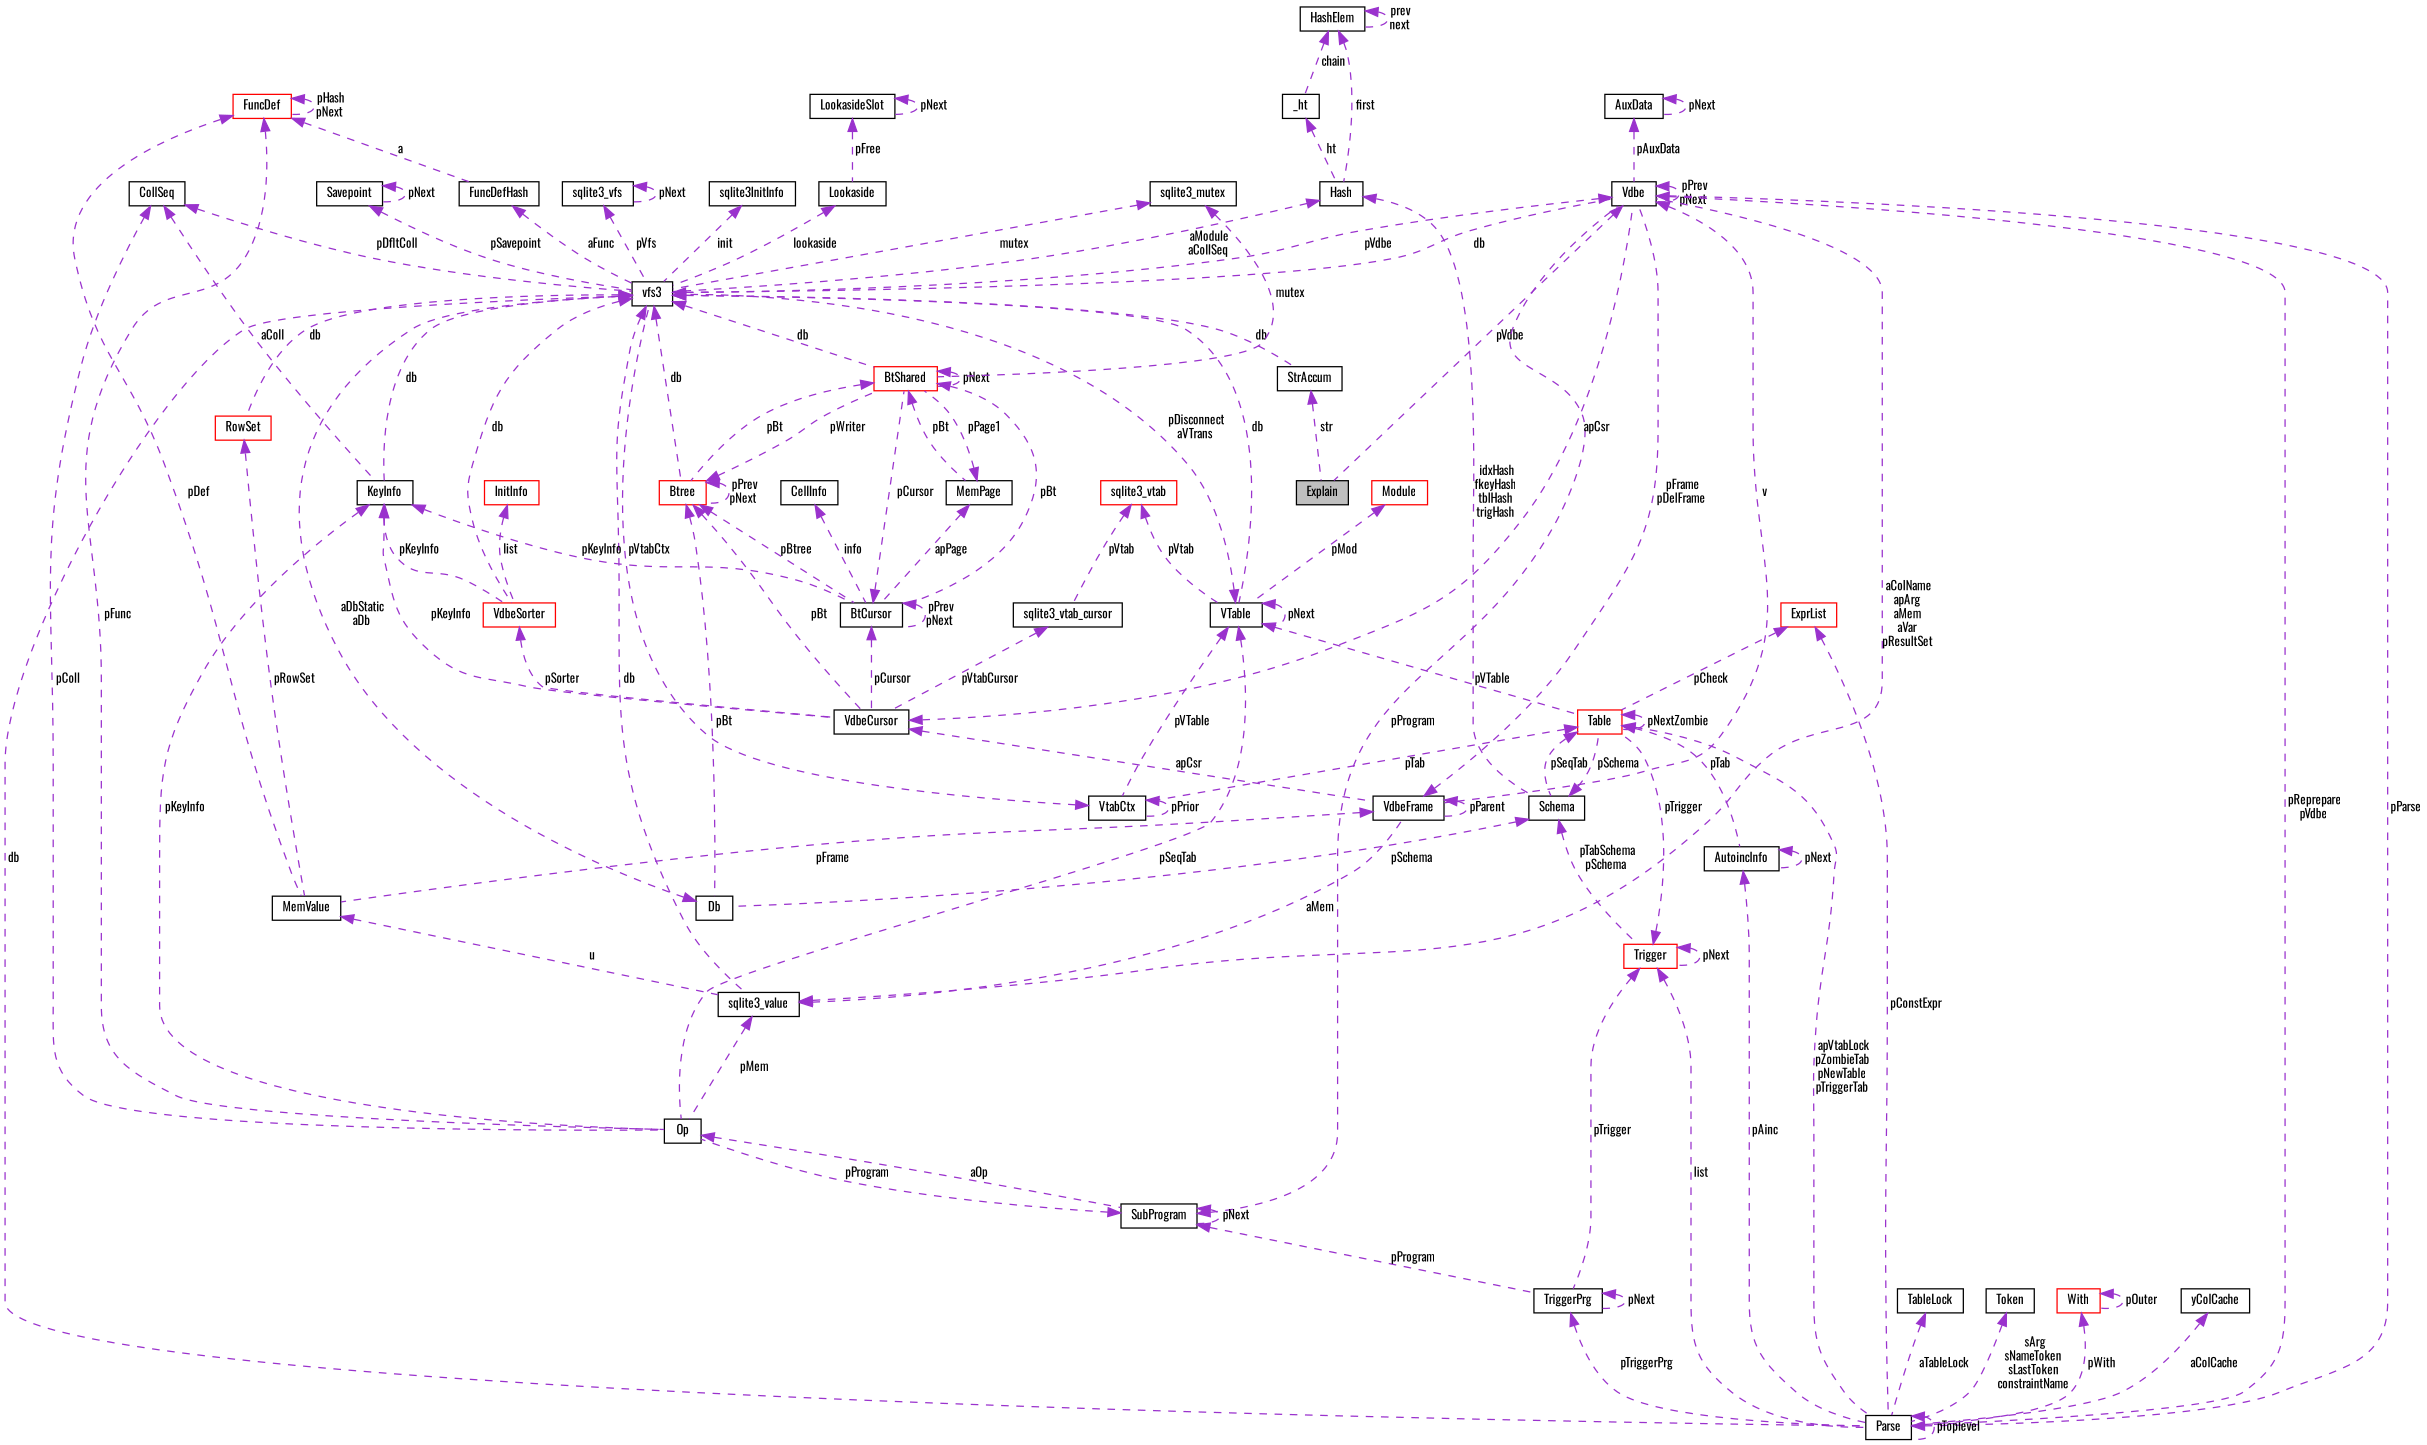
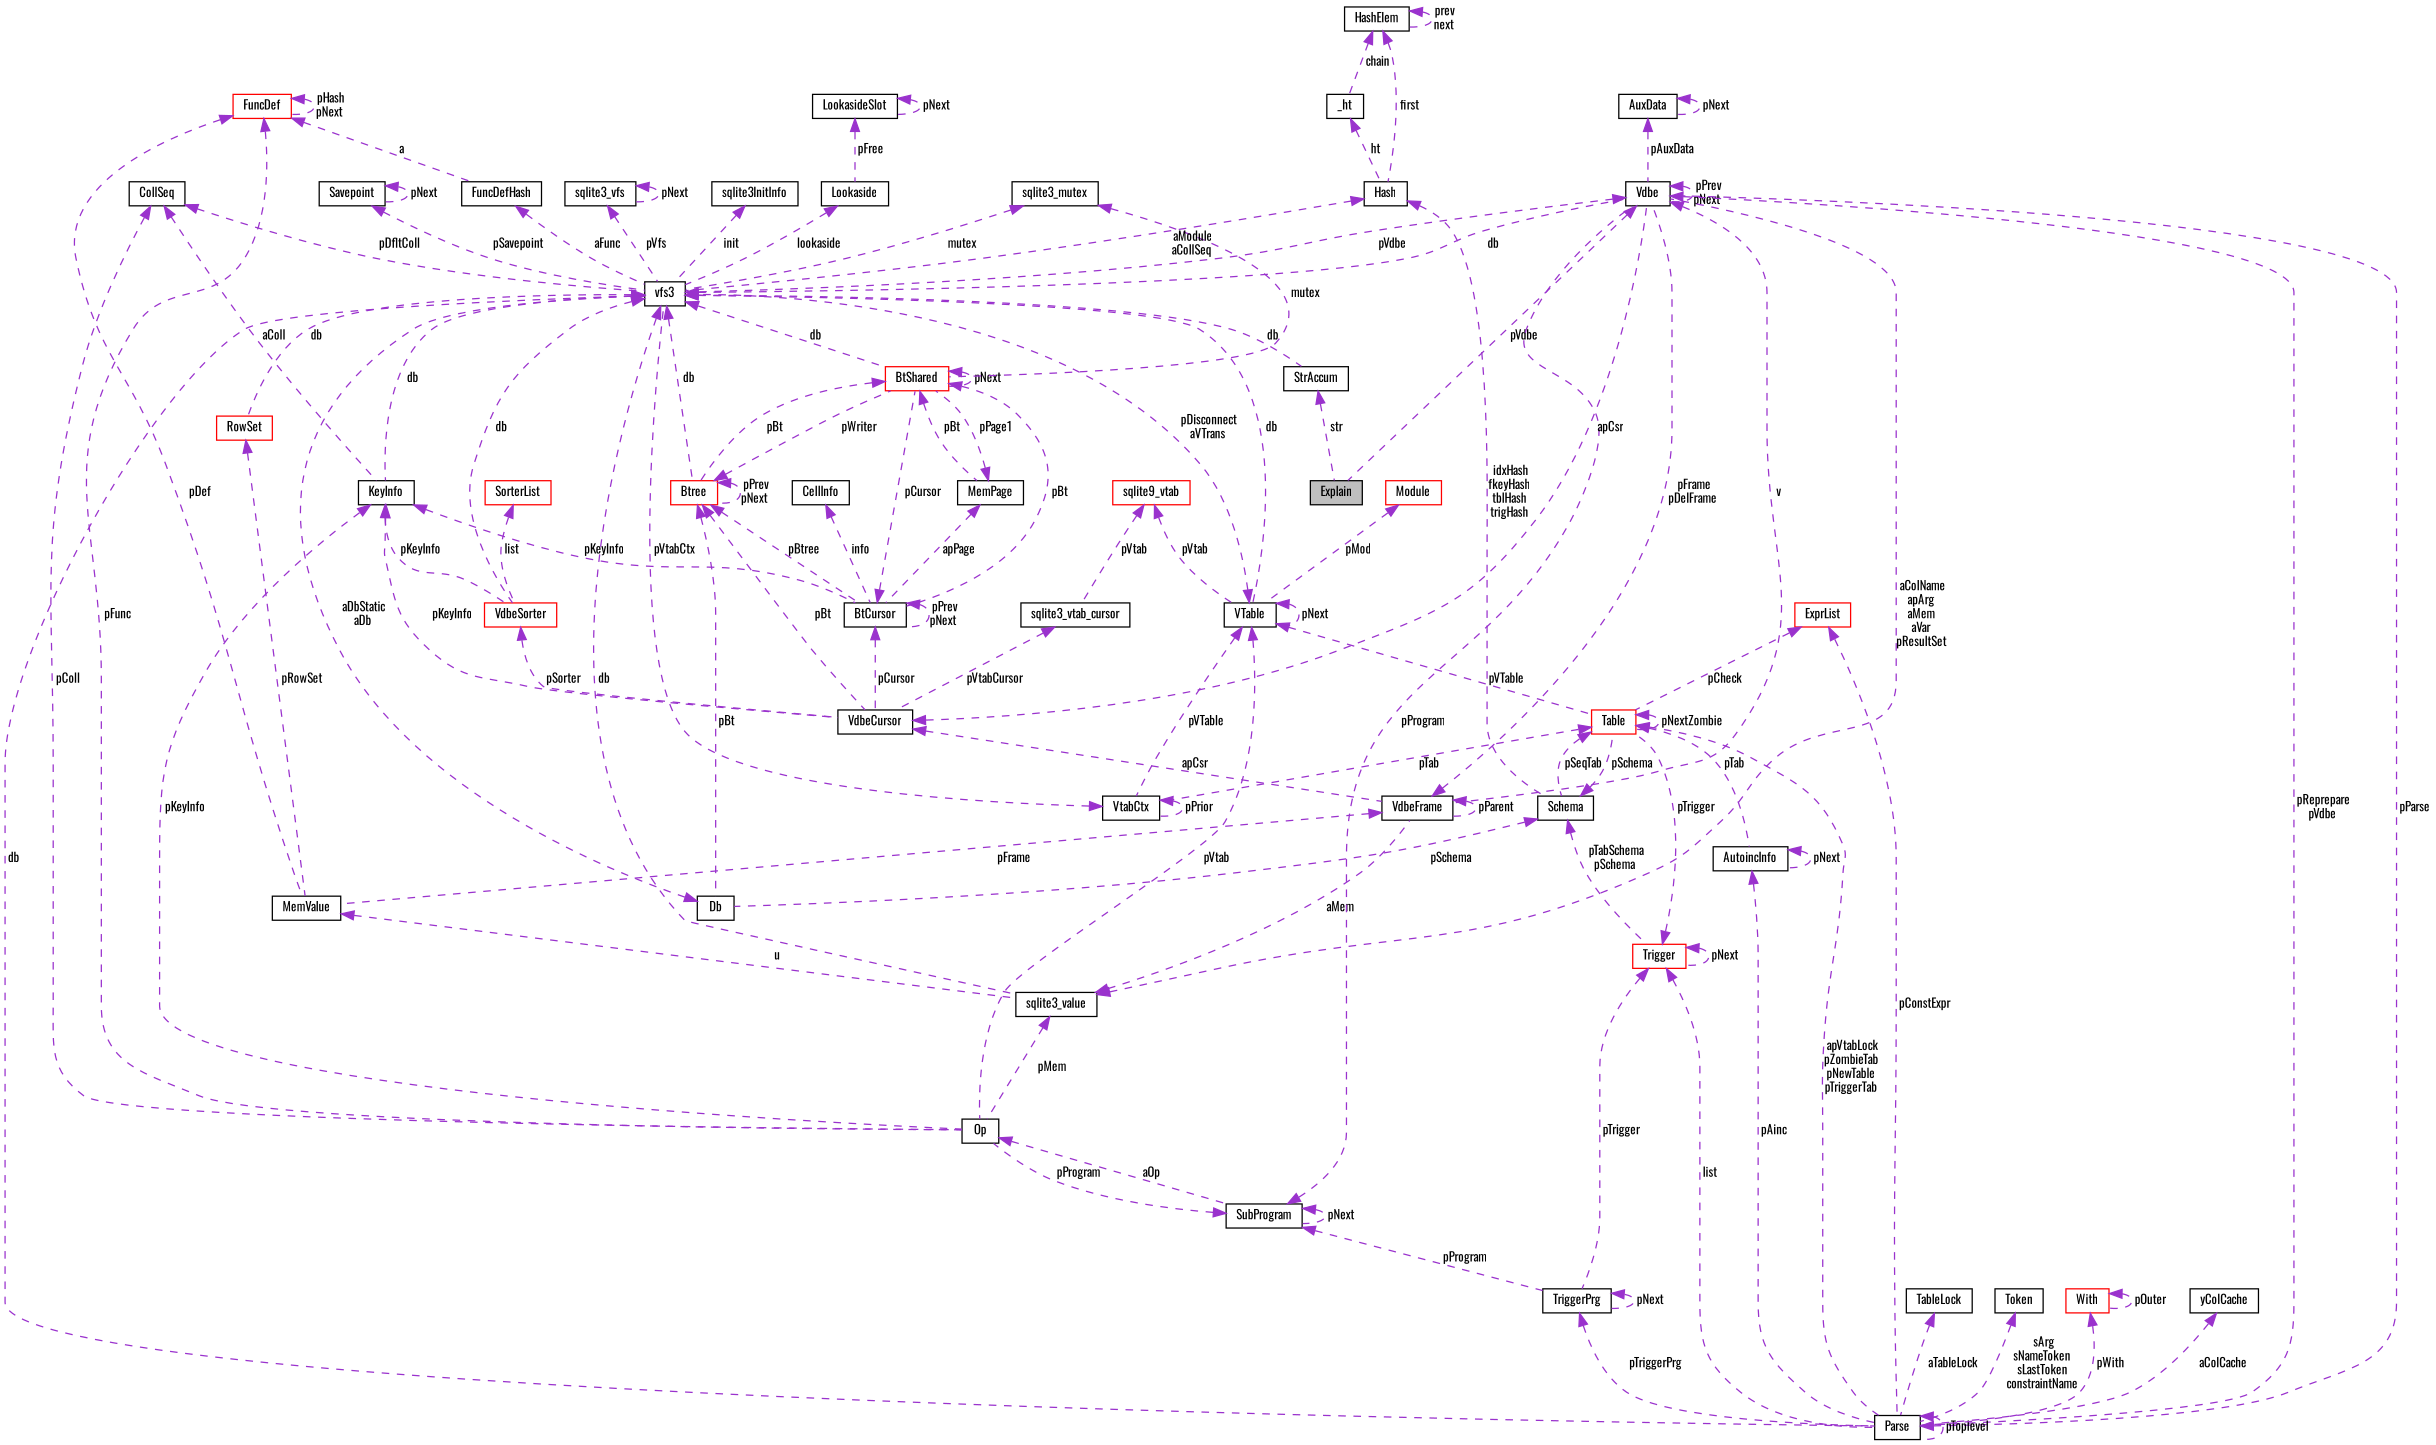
node "InitInfo": label "InitInfo" -> "SorterList"
node "sqlite3_vtab": label "sqlite3_vtab" -> "sqlite9_vtab"
edge "Op" -> "VTable": label " pSeqTab" -> " pVtab"
